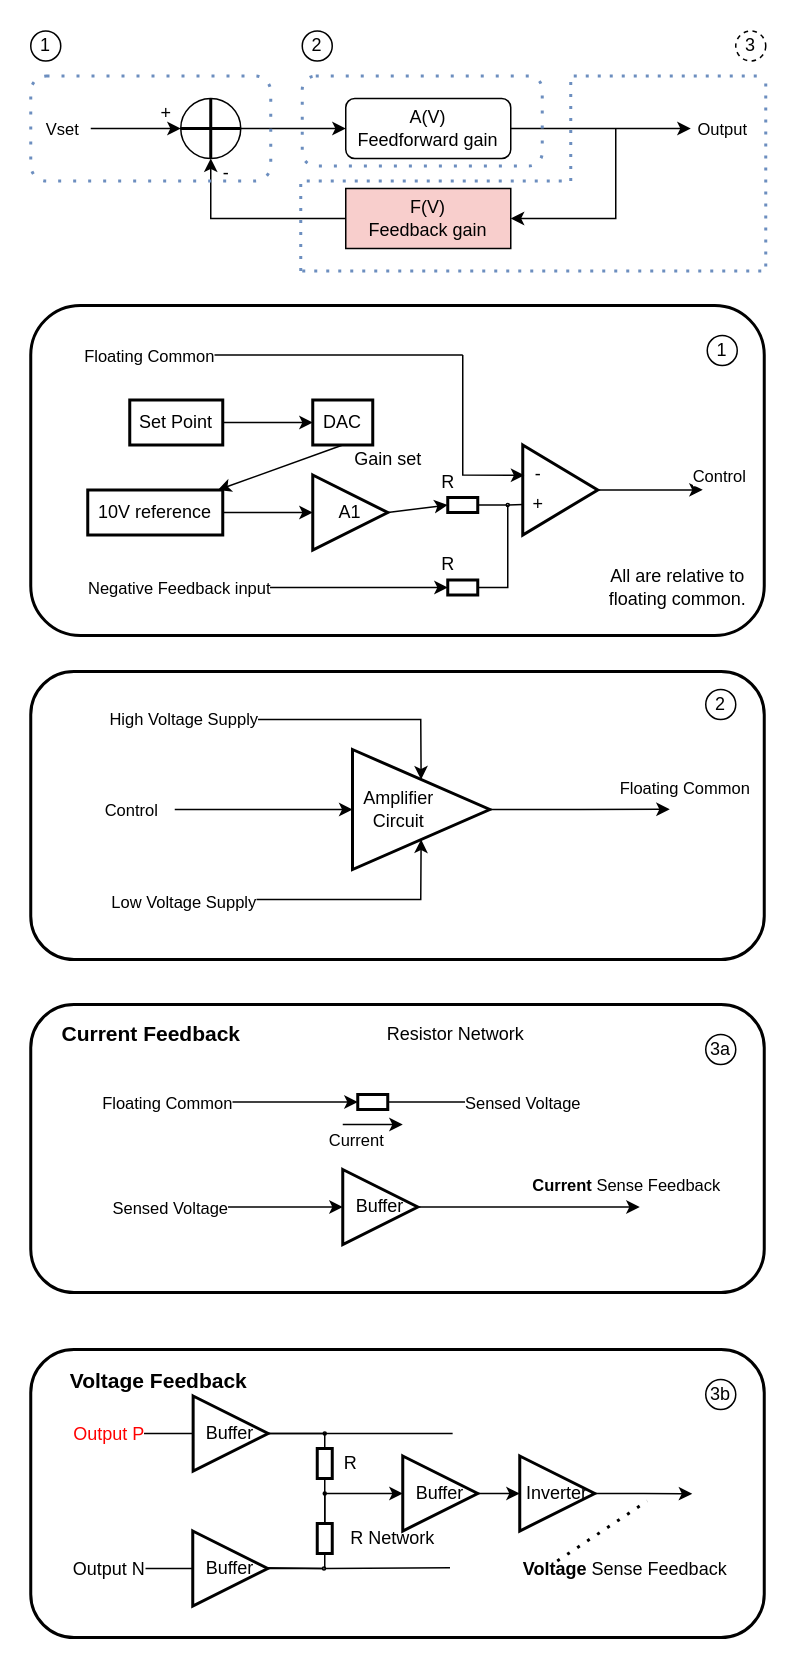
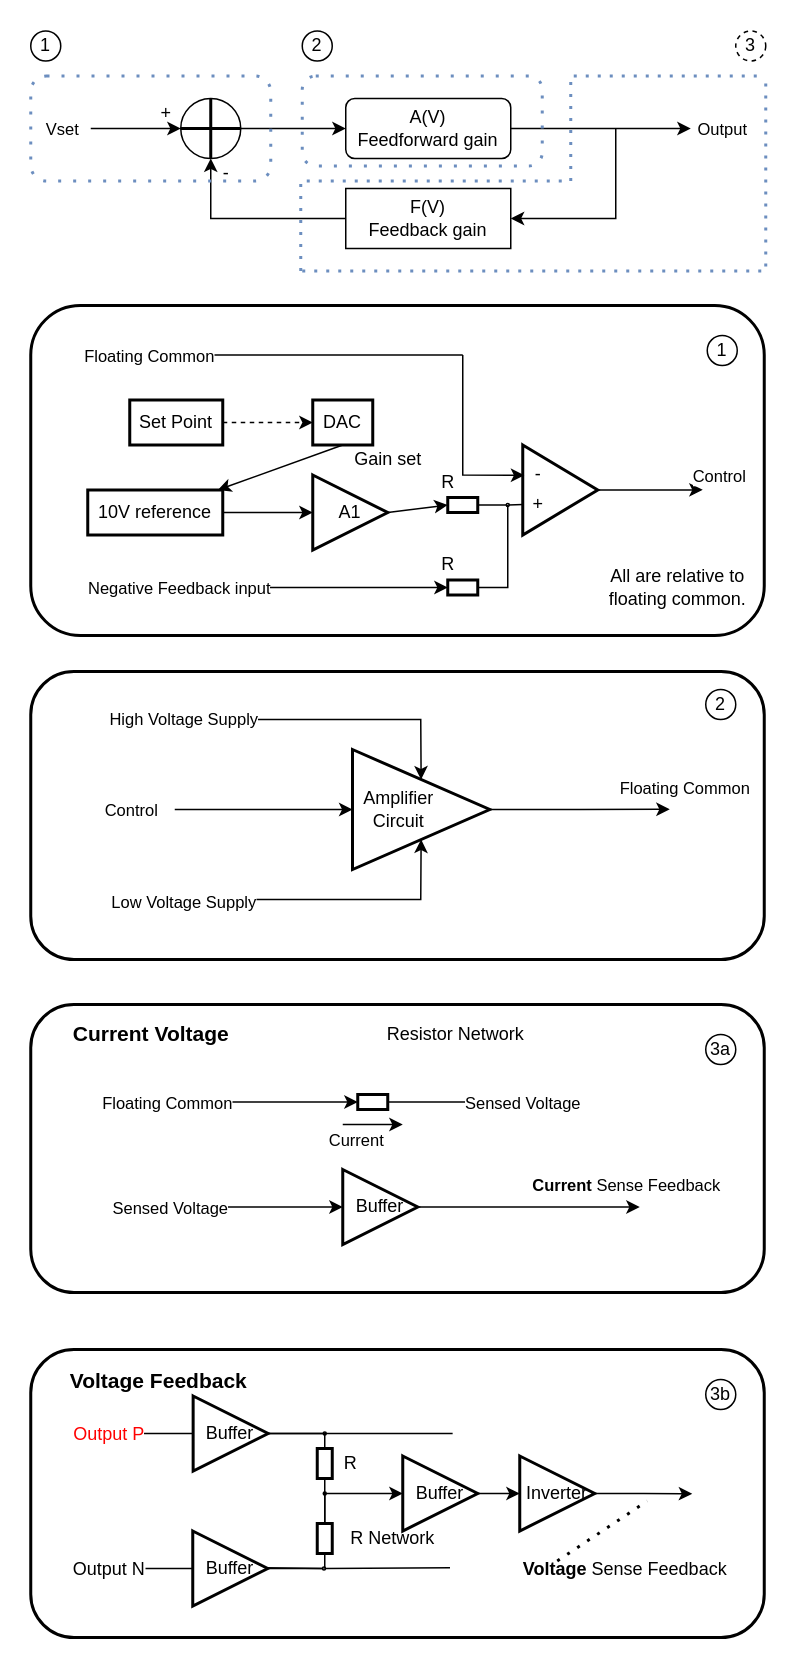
node "F(V) Feedback gain": fillcolor #f8cecc -> #ffffff
edge "Set Point" -> "DAC": style solid -> dashed
node "Current Feedback": label "Current Feedback" -> "Current Voltage"
